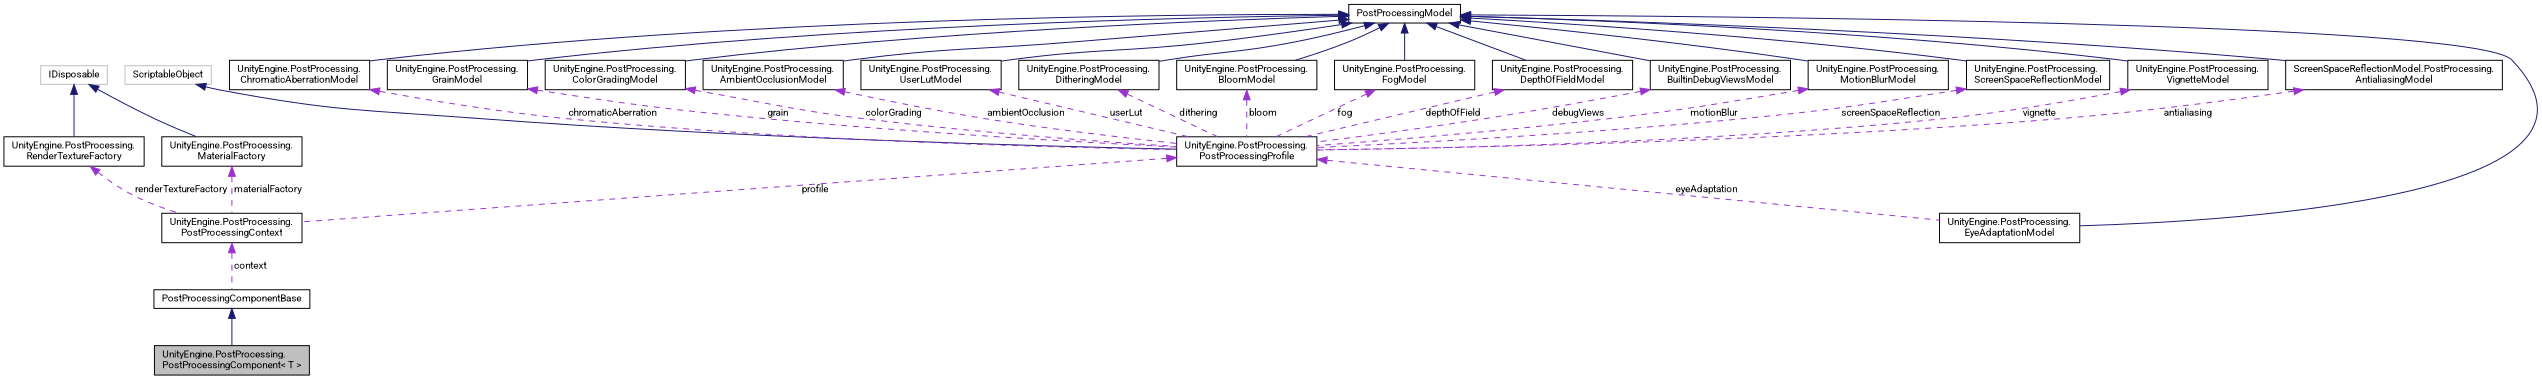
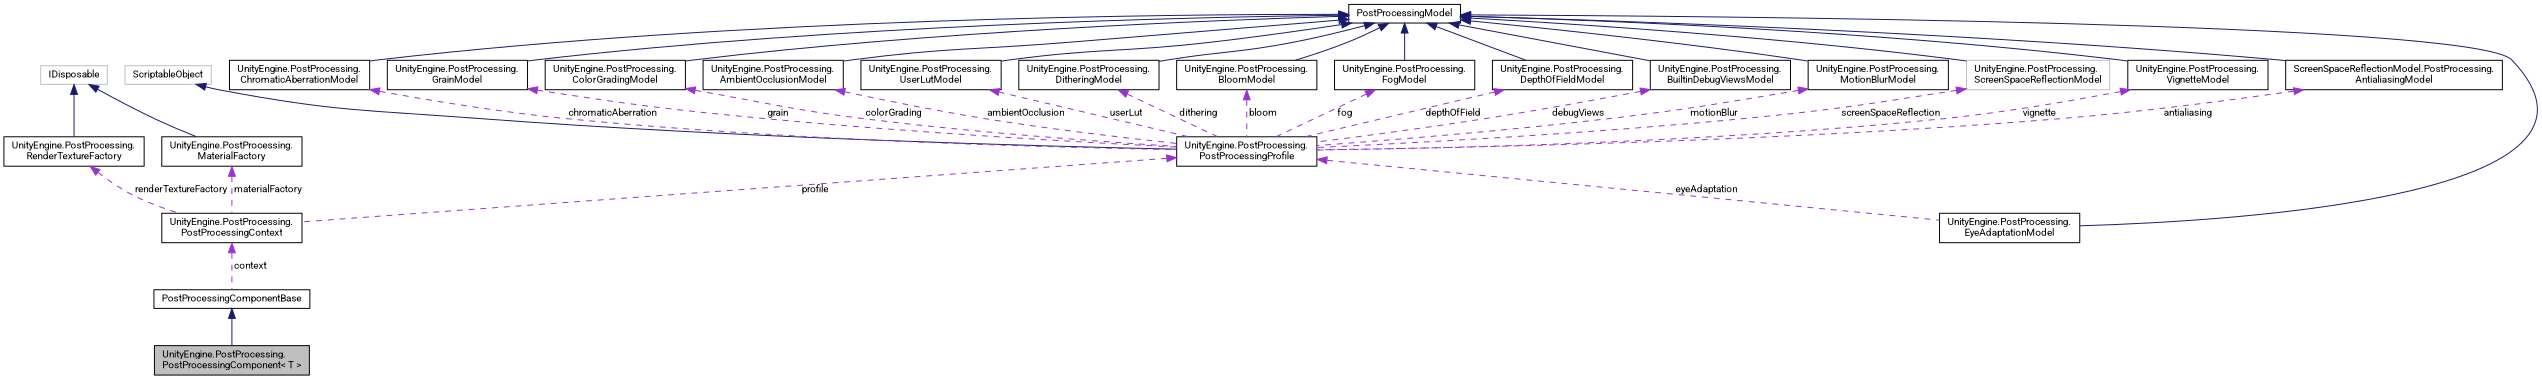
node "UnityEngine.PostProcessing. ScreenSpaceReflectionModel": color black -> grey75
